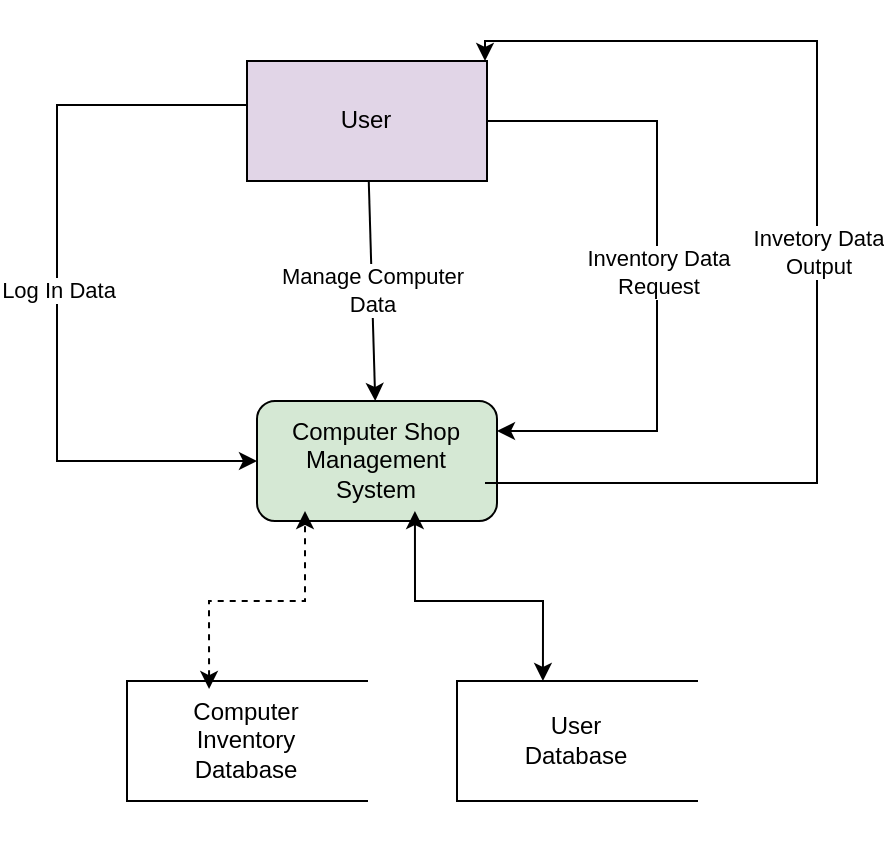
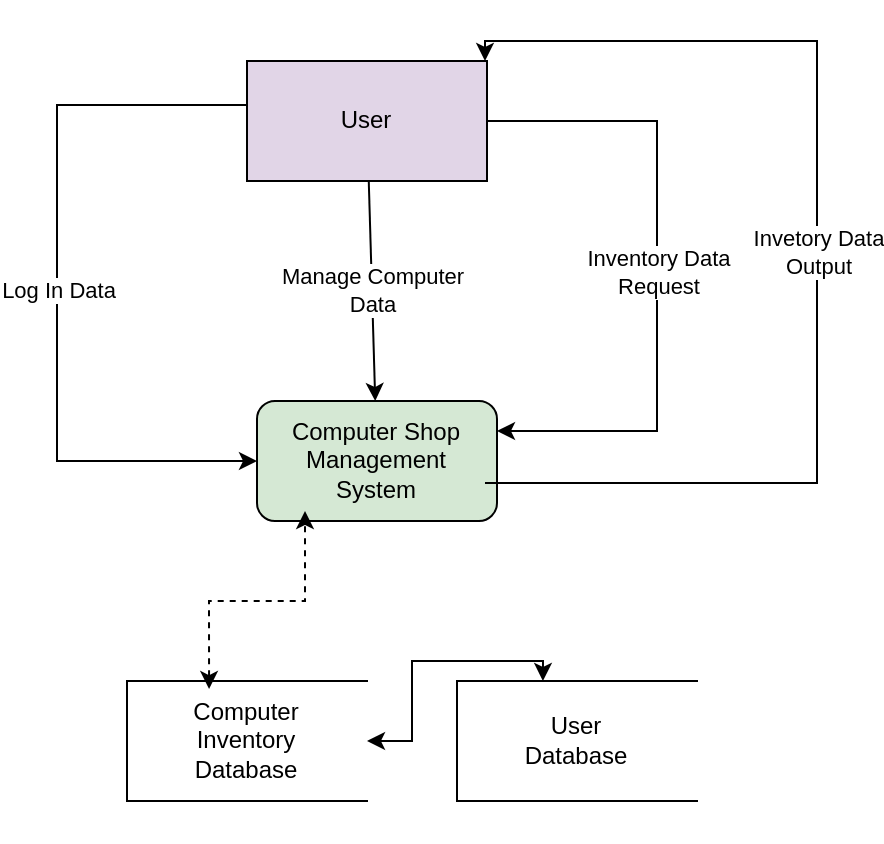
edge "Computer Shop Management System" -- "User Database": now "Computer Inventory Database" -- "User Database"
